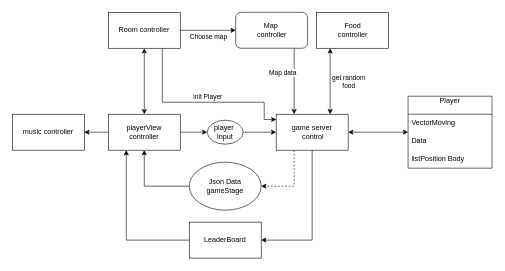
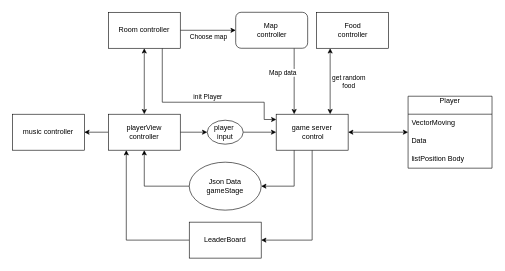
edge "game server control" -> "Json Data gameStage": style dashed -> solid
